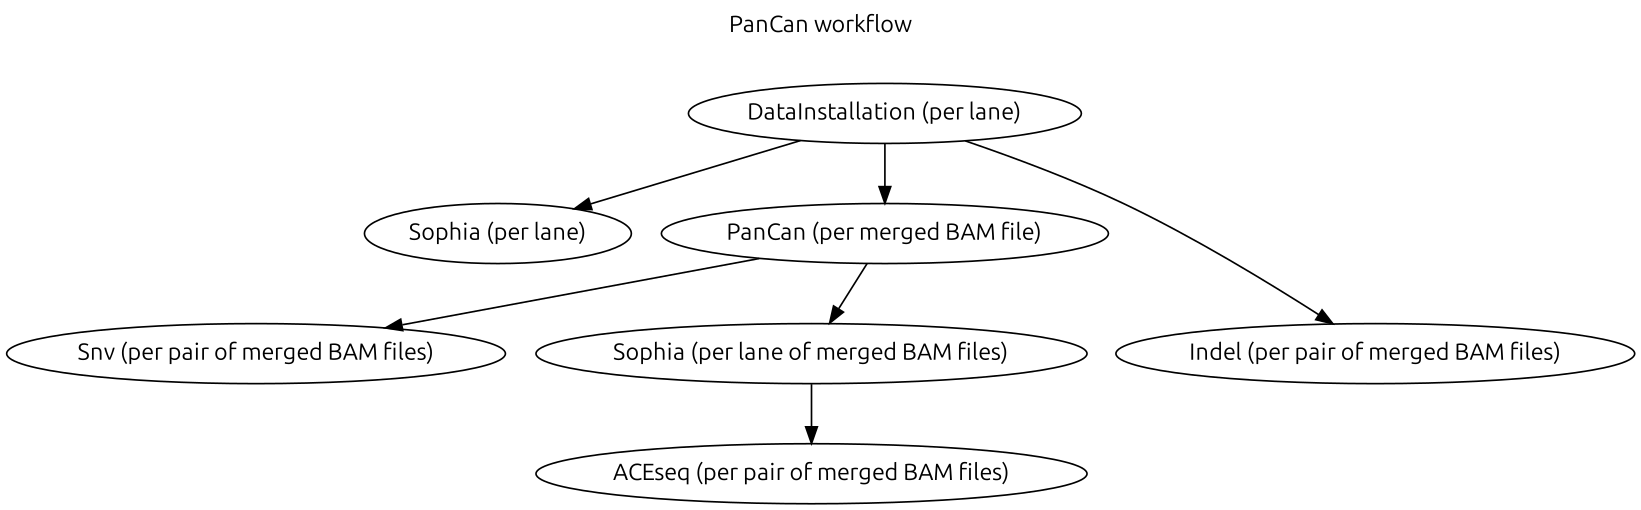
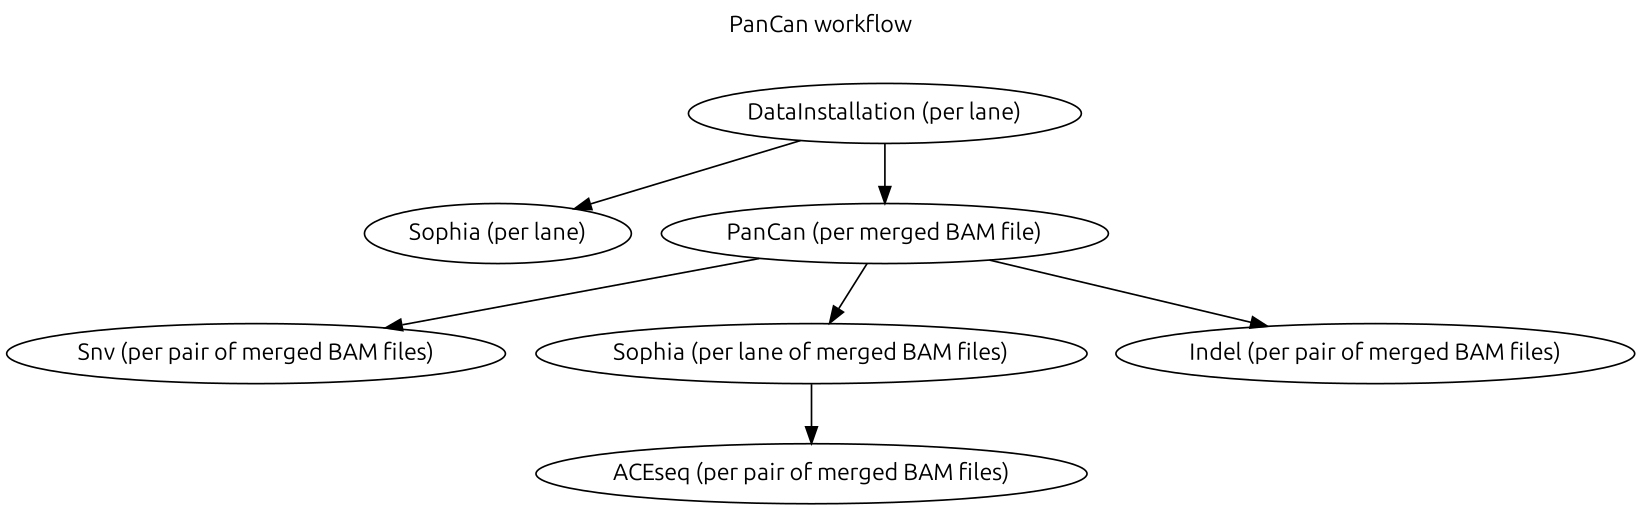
edge "DataInstallation (per lane)" -> "Indel (per pair of merged BAM files)": now "PanCan (per merged BAM file)" -> "Indel (per pair of merged BAM files)"
